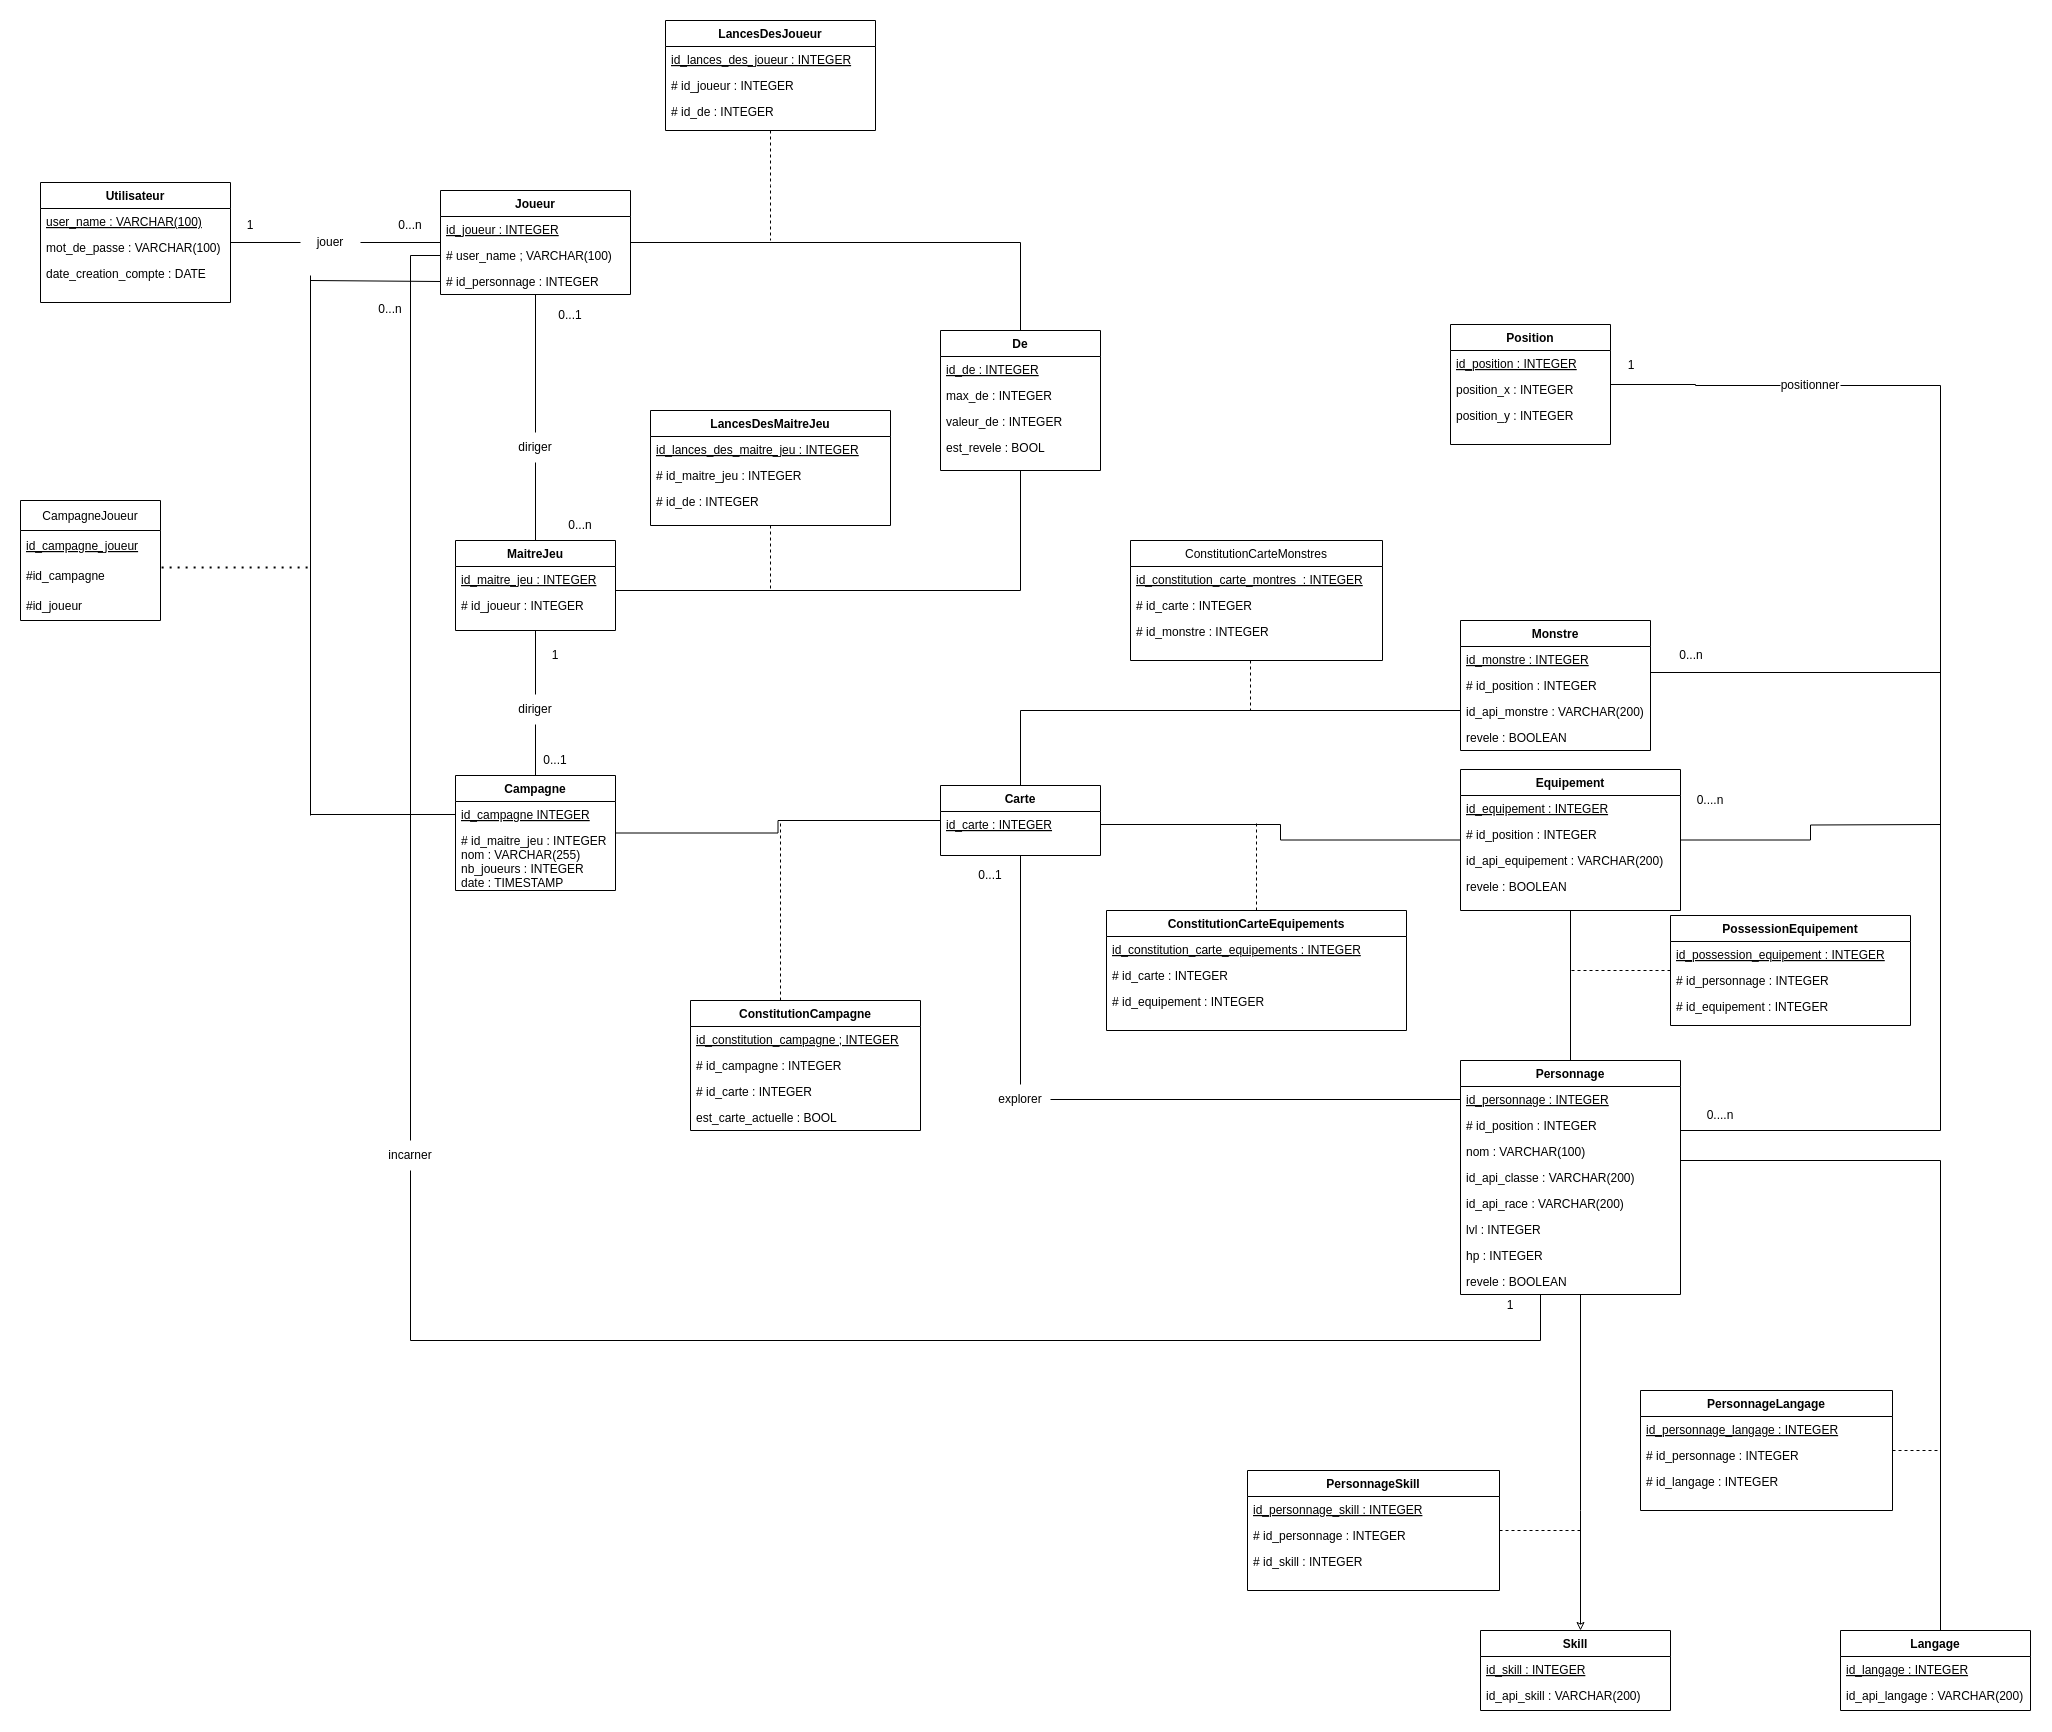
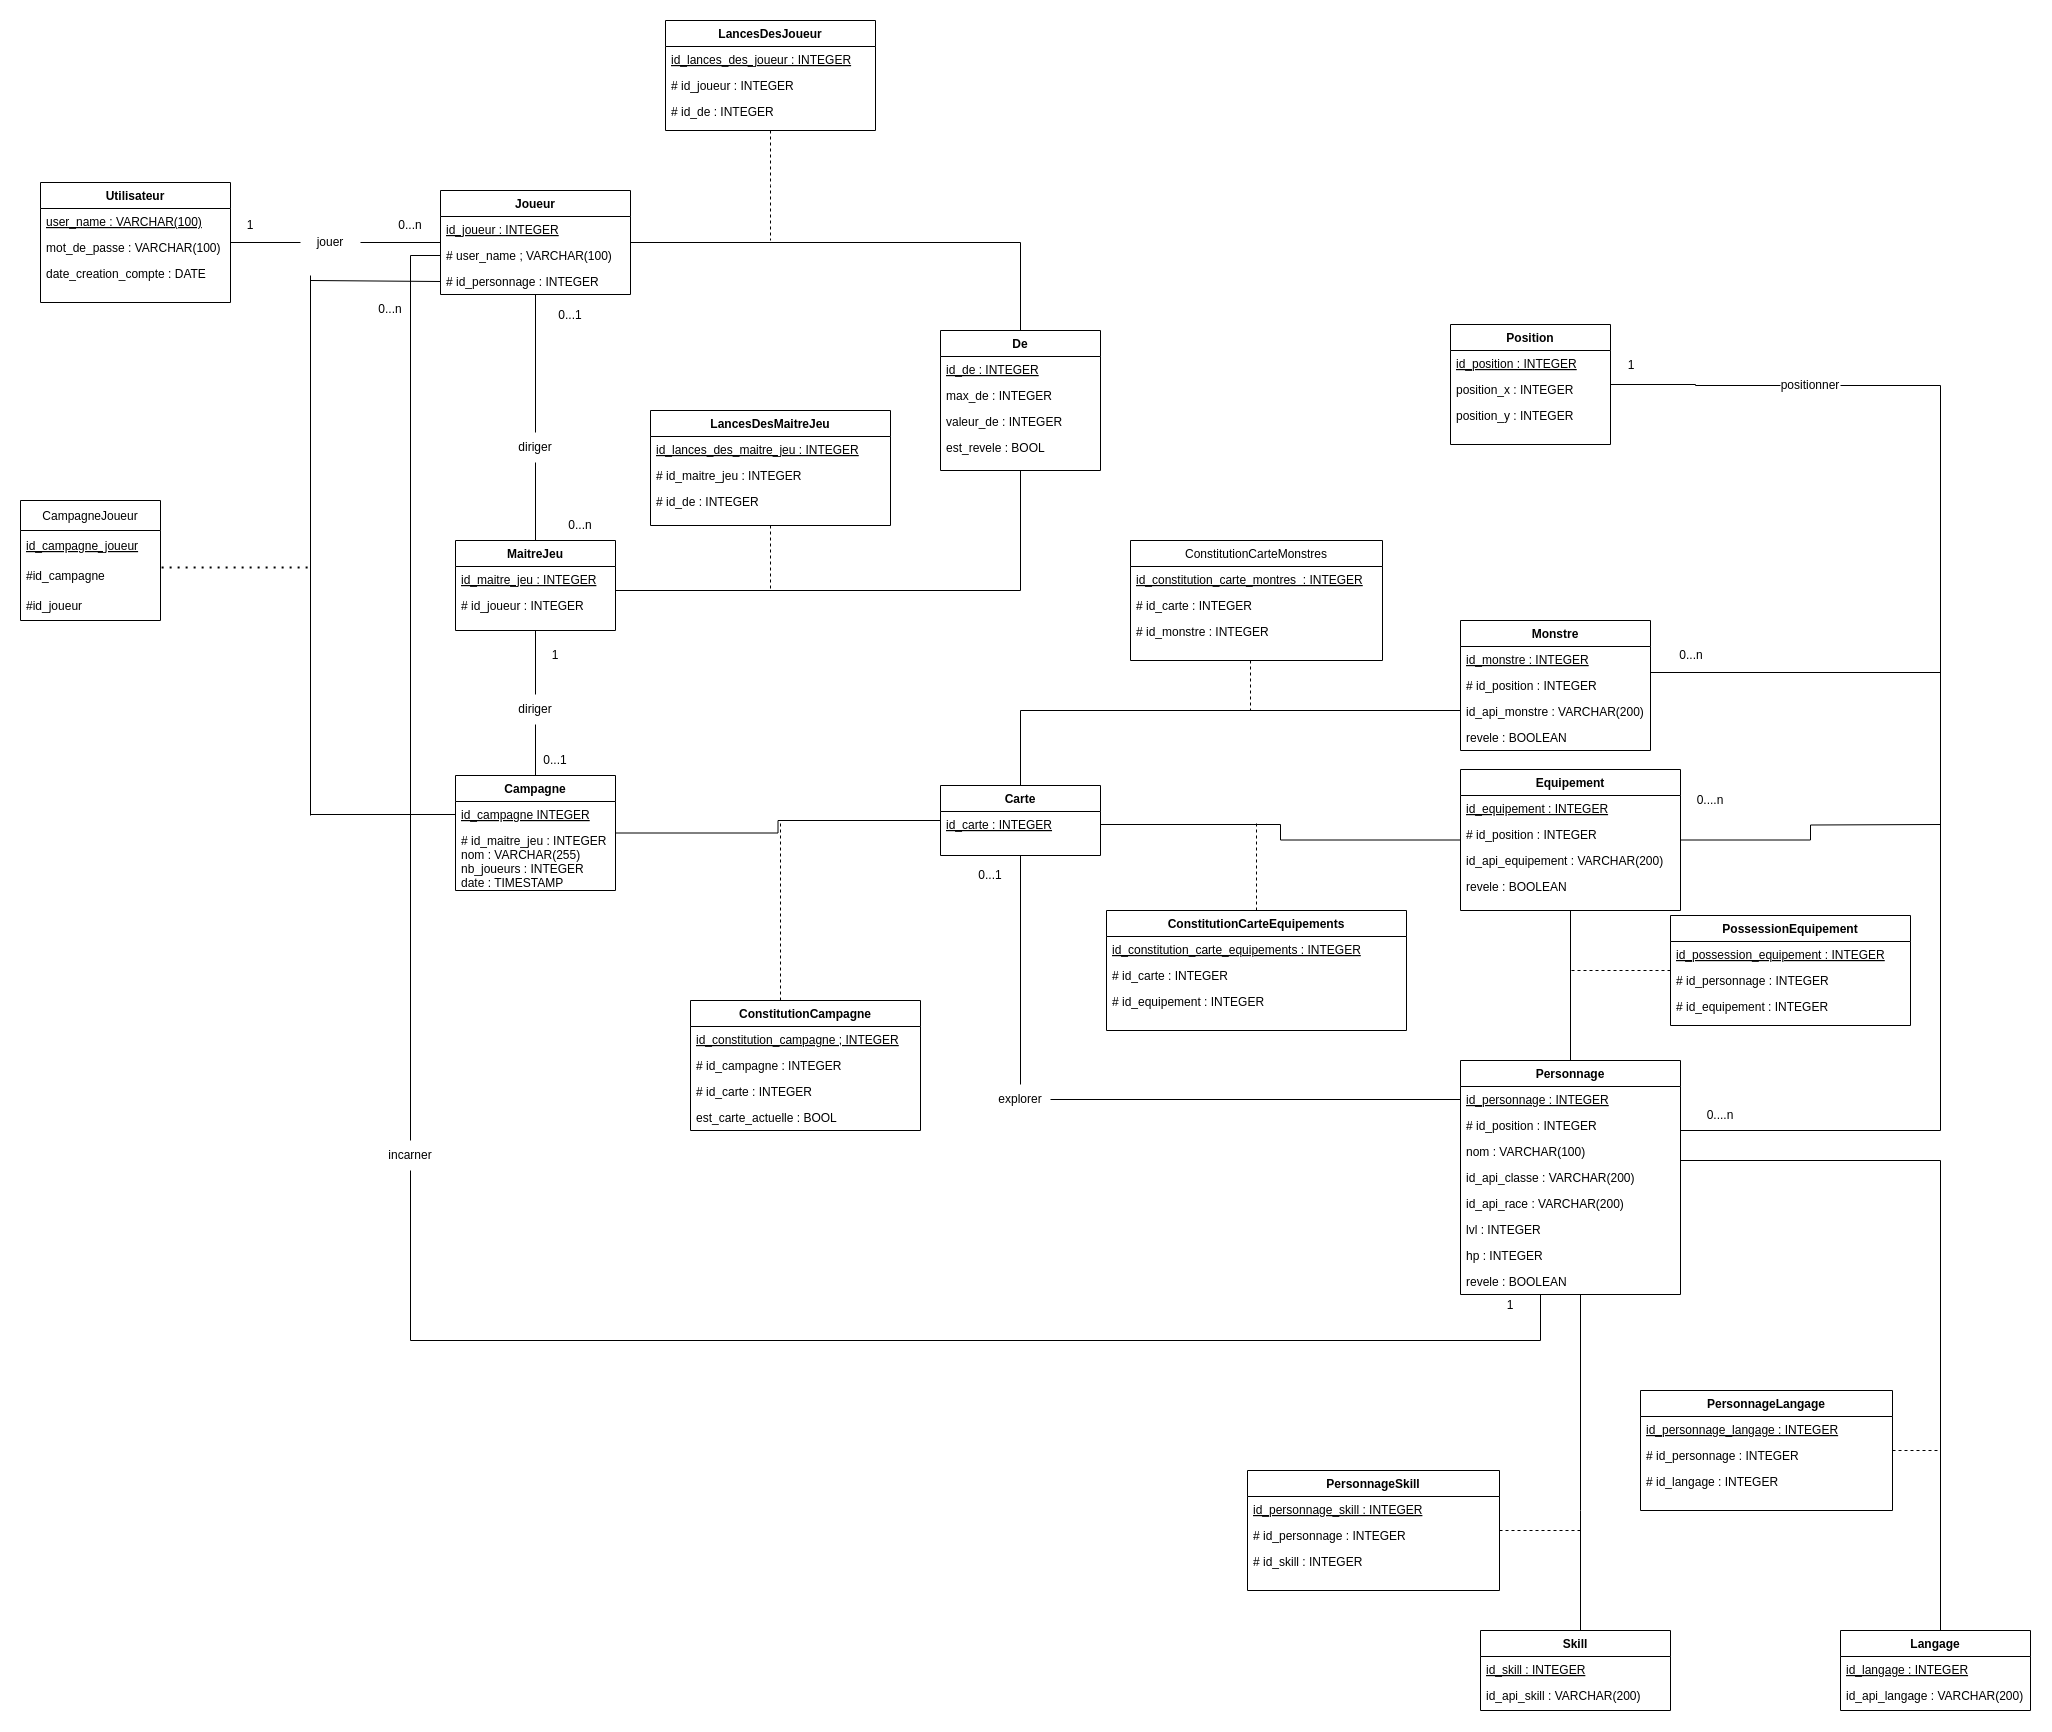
edge "Personnage" -> "Skill": arrowhead classic -> none
